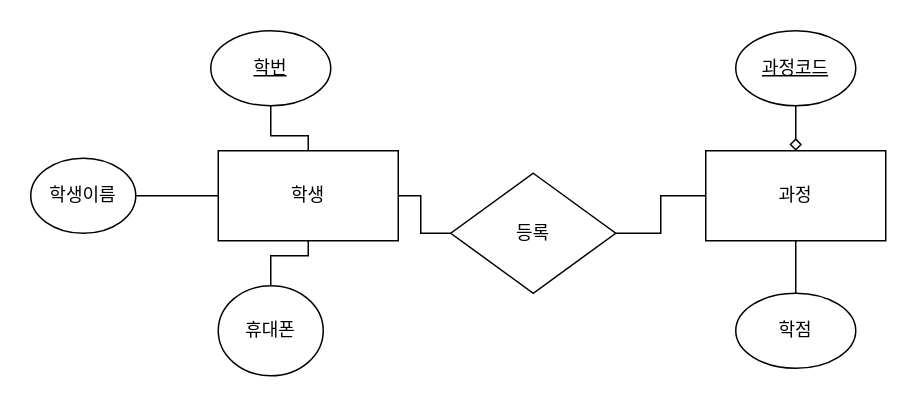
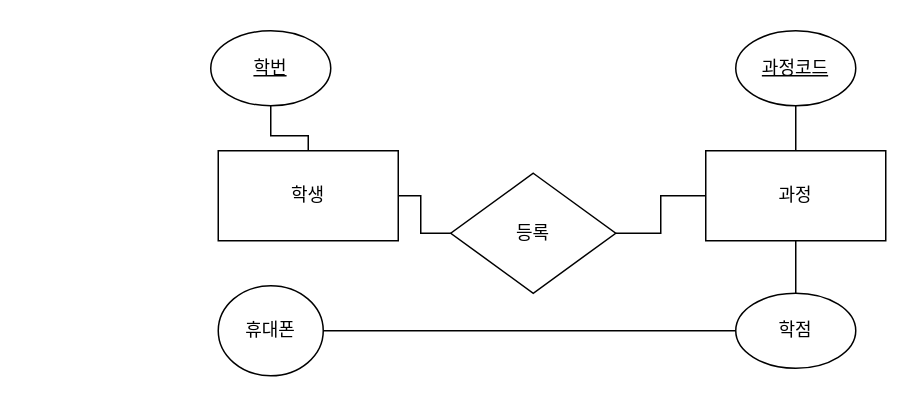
edge "과정코드" -> "과정": arrowhead diamond -> none
node "학생이름": removed
edge "학생이름" -- "학생": removed
edge "학생" -- "휴대폰": now "학점" -- "휴대폰"
